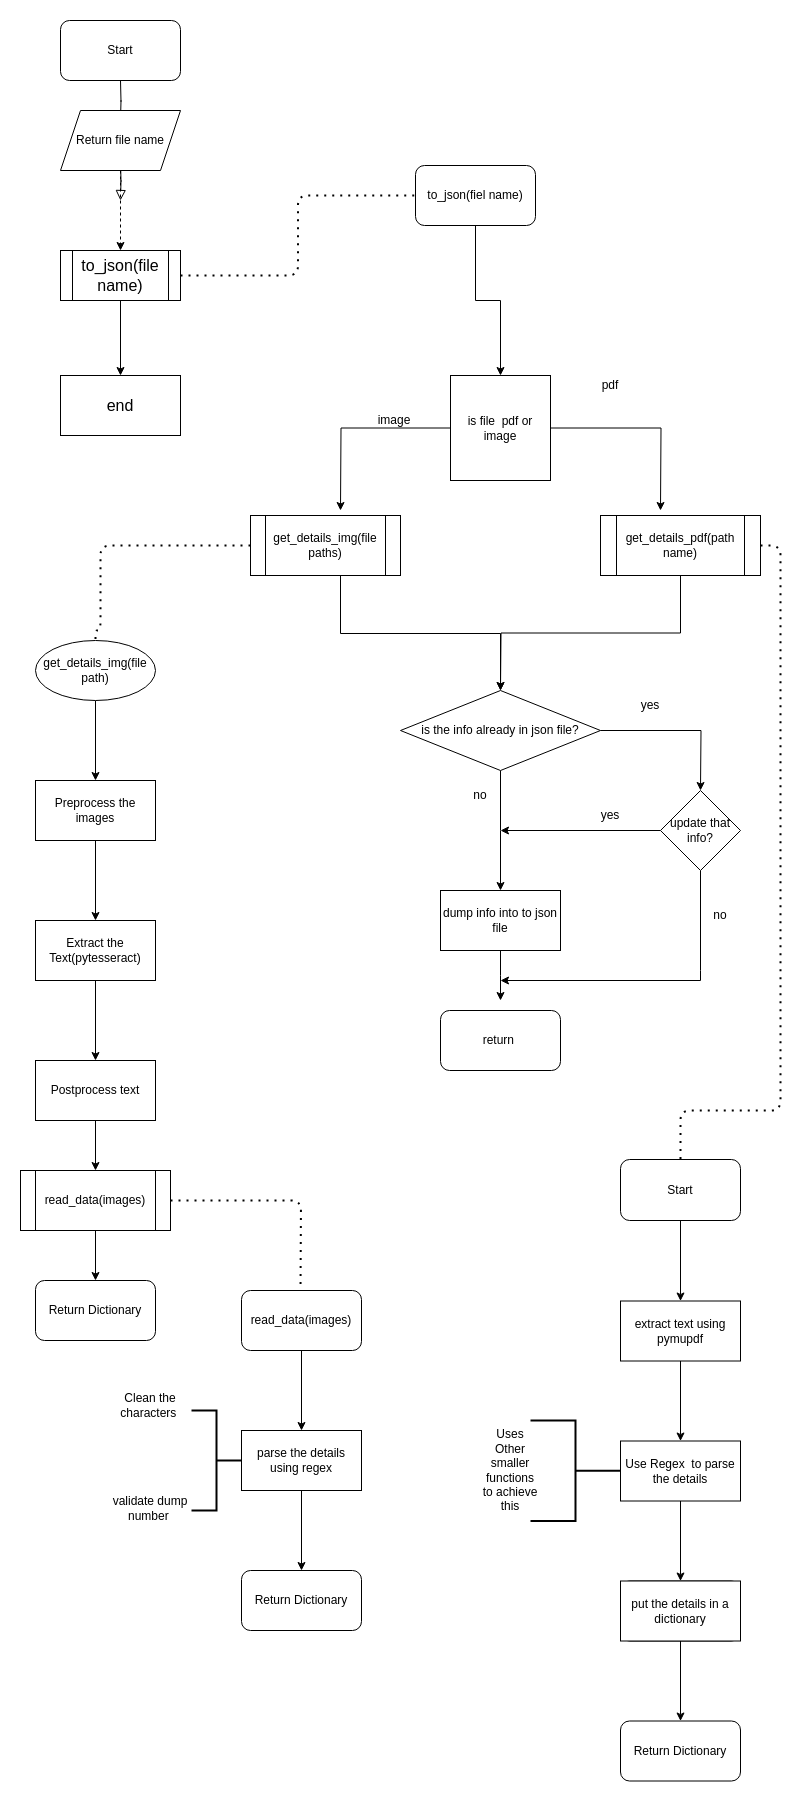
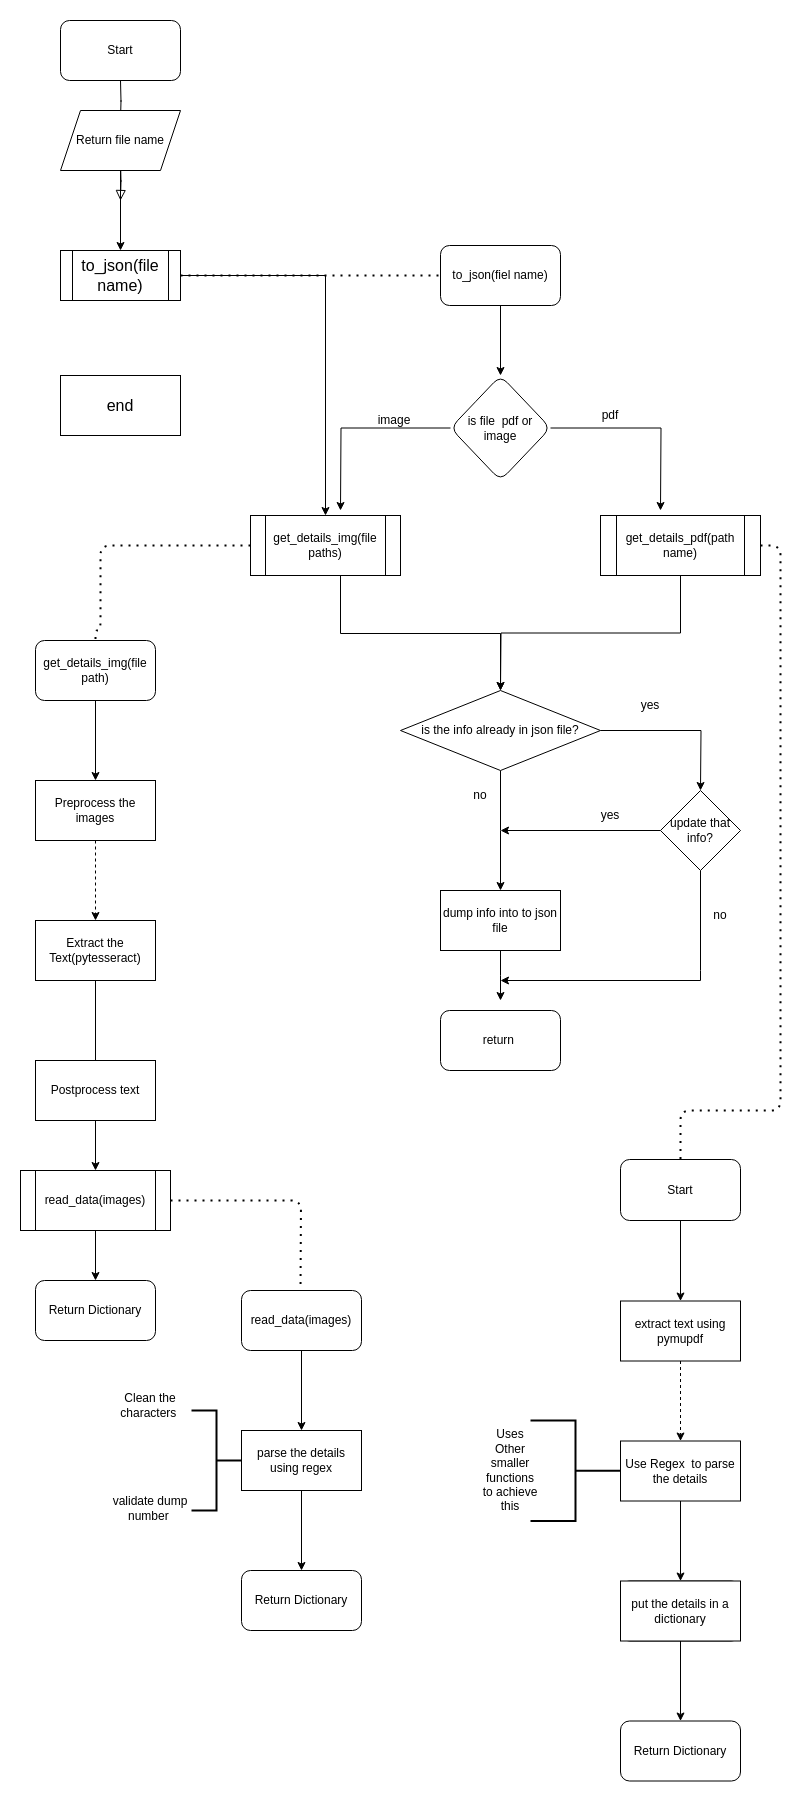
node "to_json(fiel name)": moved (476, 196) -> (501, 276)
edge "Return file name" -> "to_json(file name)": style dashed -> solid
edge "to_json(file name)" -> "end": now "to_json(file name)" -> "get_details_img(file paths)"
node "pdf": moved (611, 386) -> (611, 416)
node "is file pdf or image": shape rectangle -> diamond
node "get_details_img(file path)": shape ellipse -> rounded rectangle
edge "Preprocess the images" -> "Extract the Text(pytesseract)": style solid -> dashed
edge "Extract the Text(pytesseract)" -> "Postprocess text": arrowhead classic -> none
edge "extract text using pymupdf" -> "Use Regex to parse the details": style solid -> dashed
